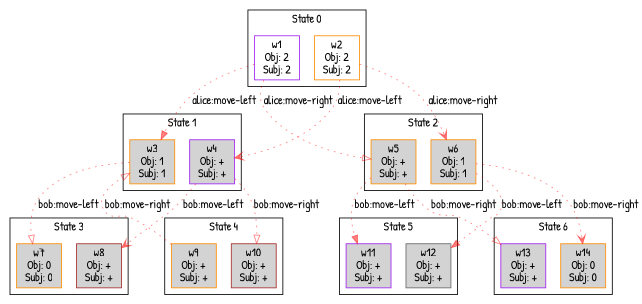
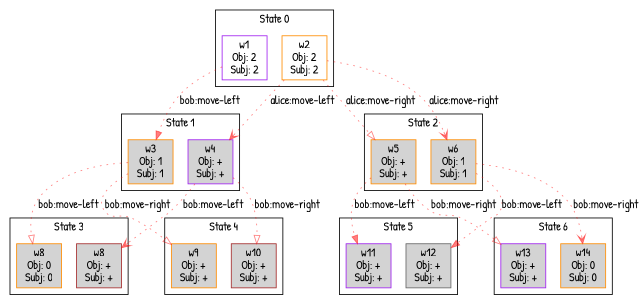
edge "w1 Obj: 2 Subj: 2" -> "w3 Obj: 1 Subj: 1": label "alice:move-left" -> "bob:move-left"
edge "w1 Obj: 2 Subj: 2" -> "w5 Obj: + Subj: +": now "w2 Obj: 2 Subj: 2" -> "w5 Obj: + Subj: +"
edge "w9 Obj: + Subj: +" -> "w3 Obj: 1 Subj: 1": reversed
node "w7 Obj: 0 Subj: 0": label "w7 Obj: 0 Subj: 0" -> "w8 Obj: 0 Subj: 0"
